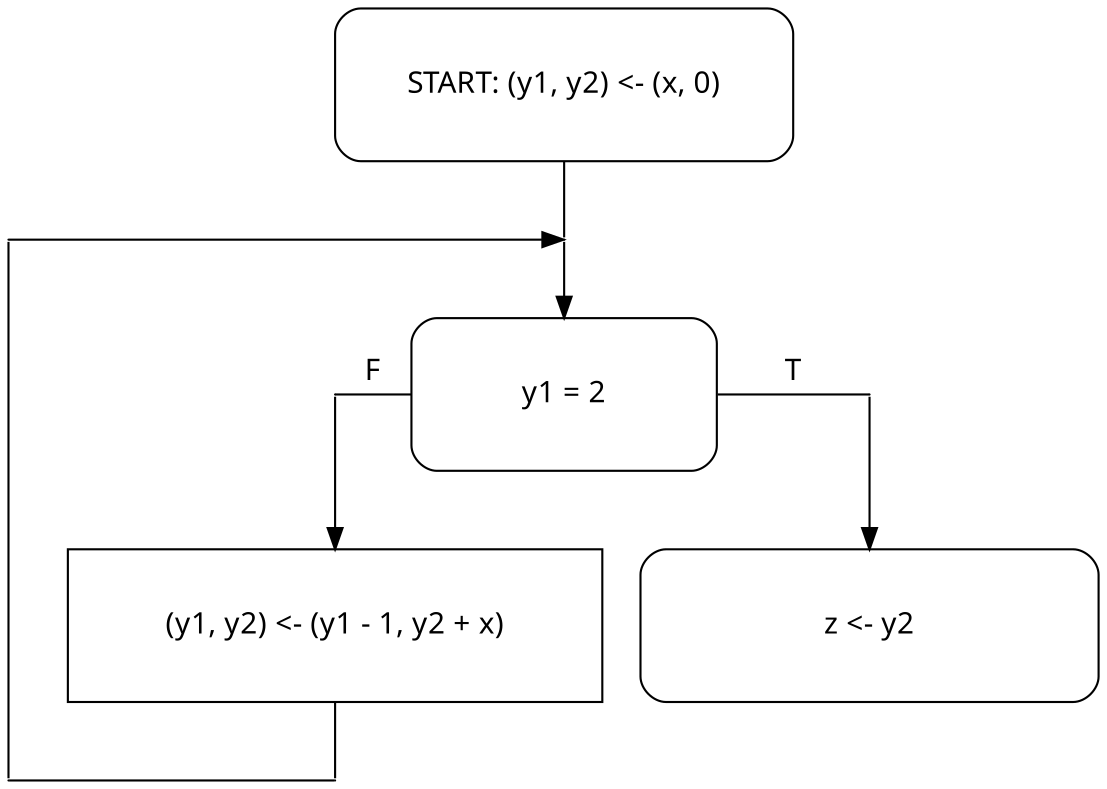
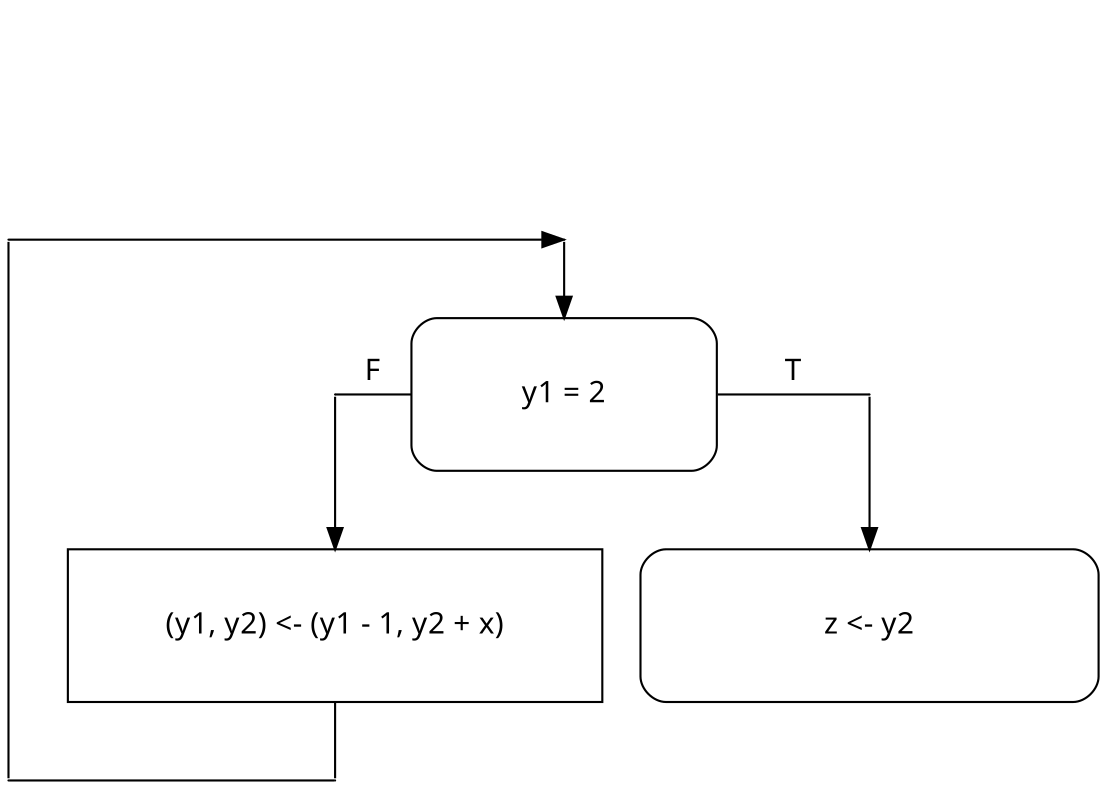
node "START: (y1, y2) <- (x, 0)": removed
